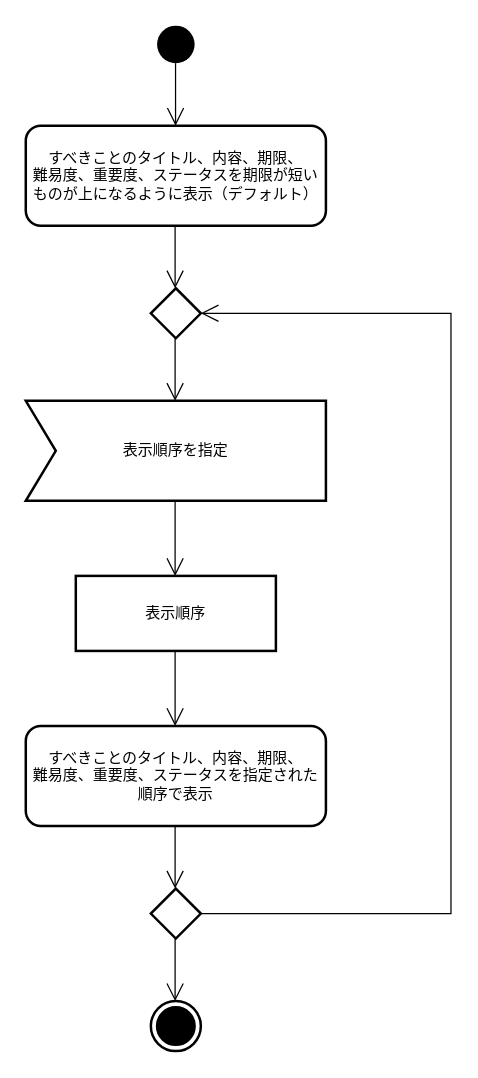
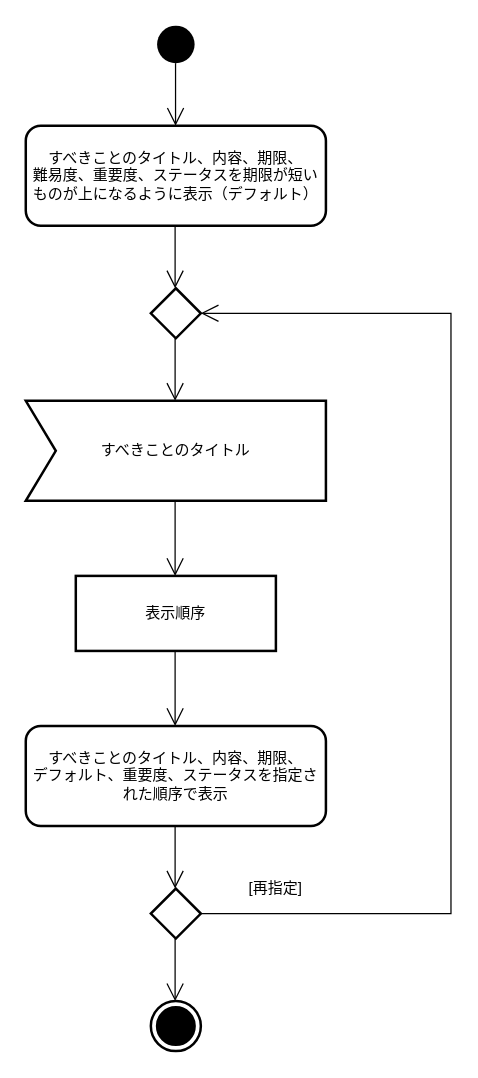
node "表示順序を指定": label "表示順序を指定" -> "すべきことのタイトル"
node "すべきことのタイトル、内容、期限、 難易度、重要度、ステータスを指定された順序で表示": label "すべきことのタイトル、内容、期限、 難易度、重要度、ステータスを指定された順序で表示" -> "すべきことのタイトル、内容、期限、 デフォルト、重要度、ステータスを指定された順序で表示"
node "[再指定]": added
